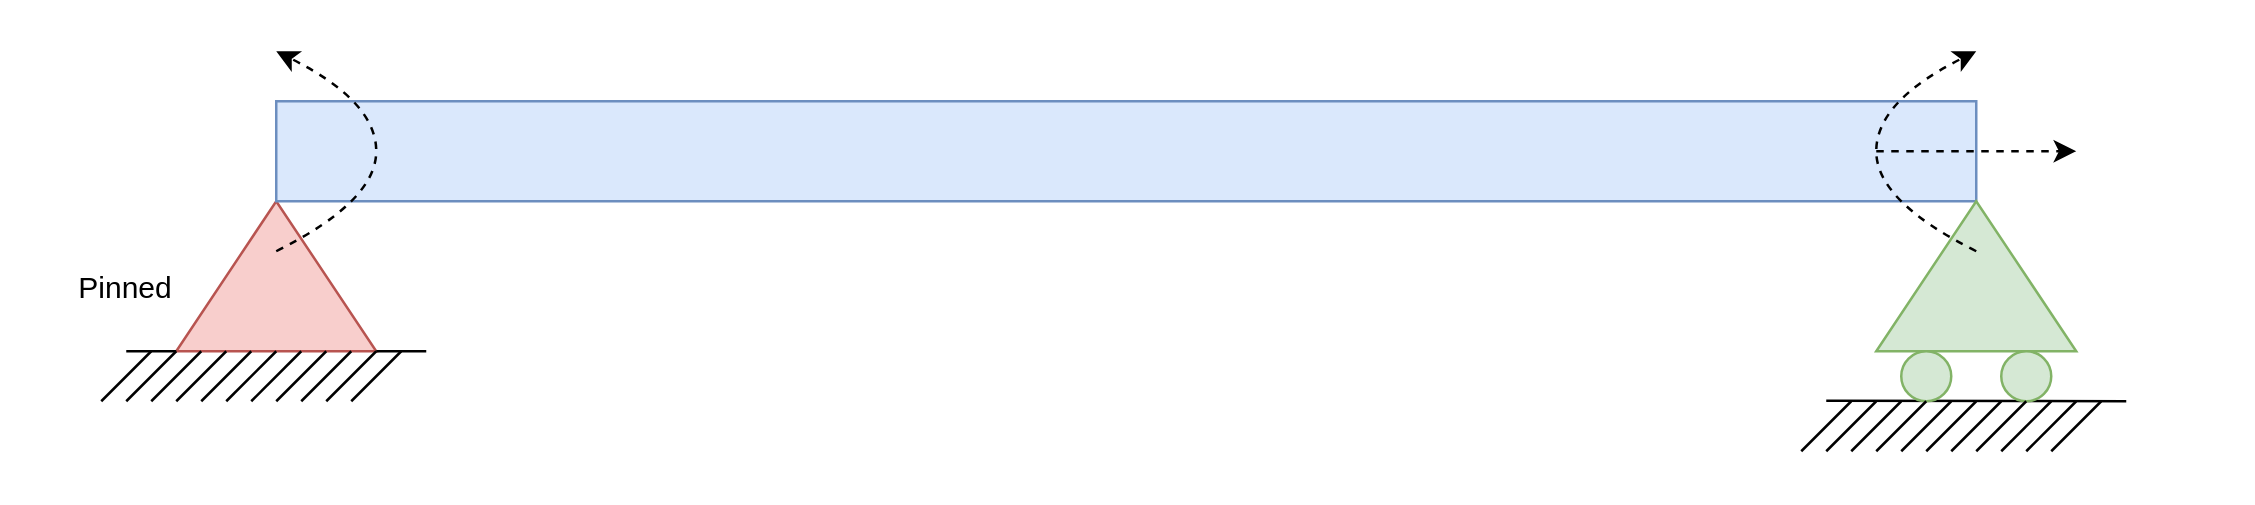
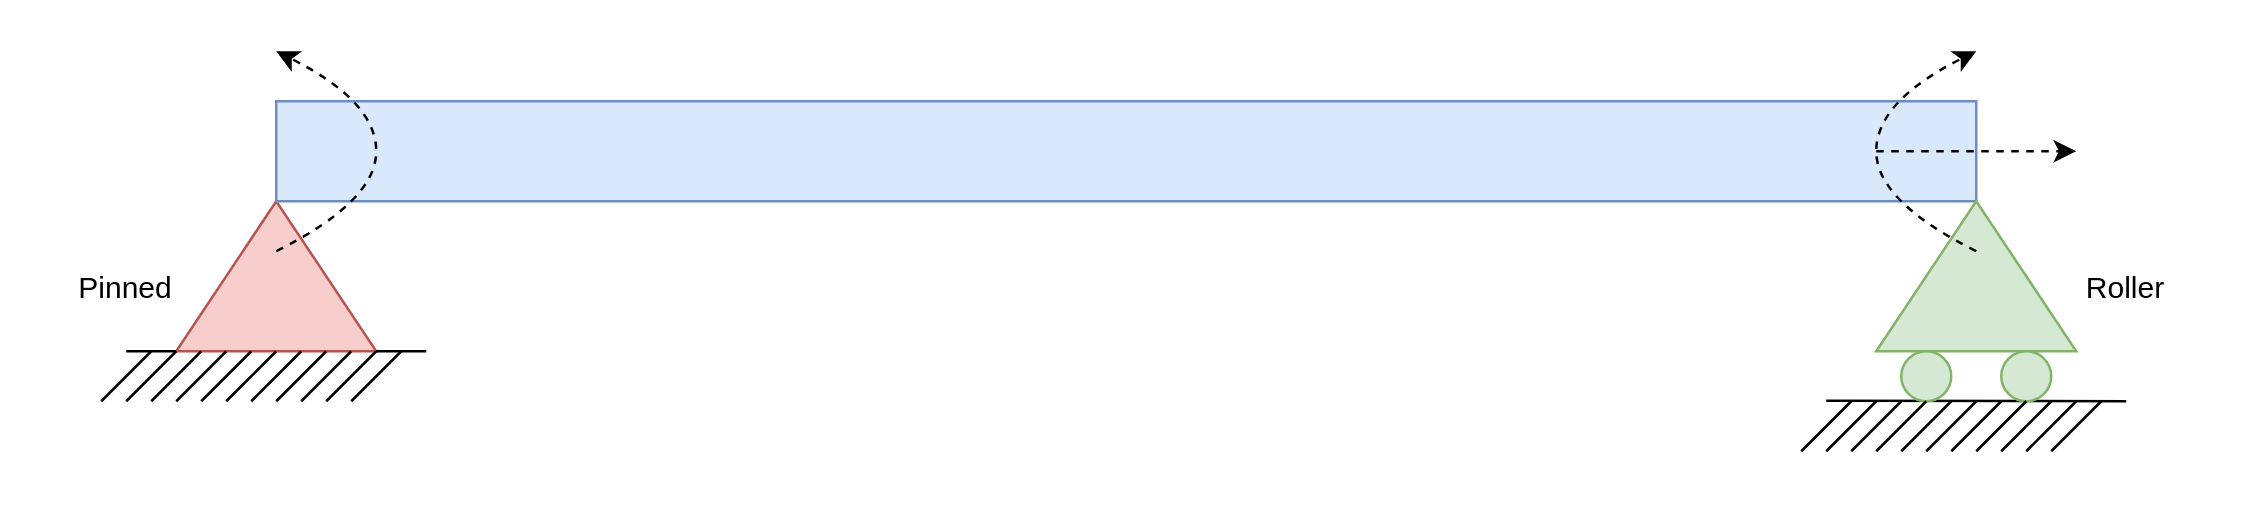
node "Roller": added
